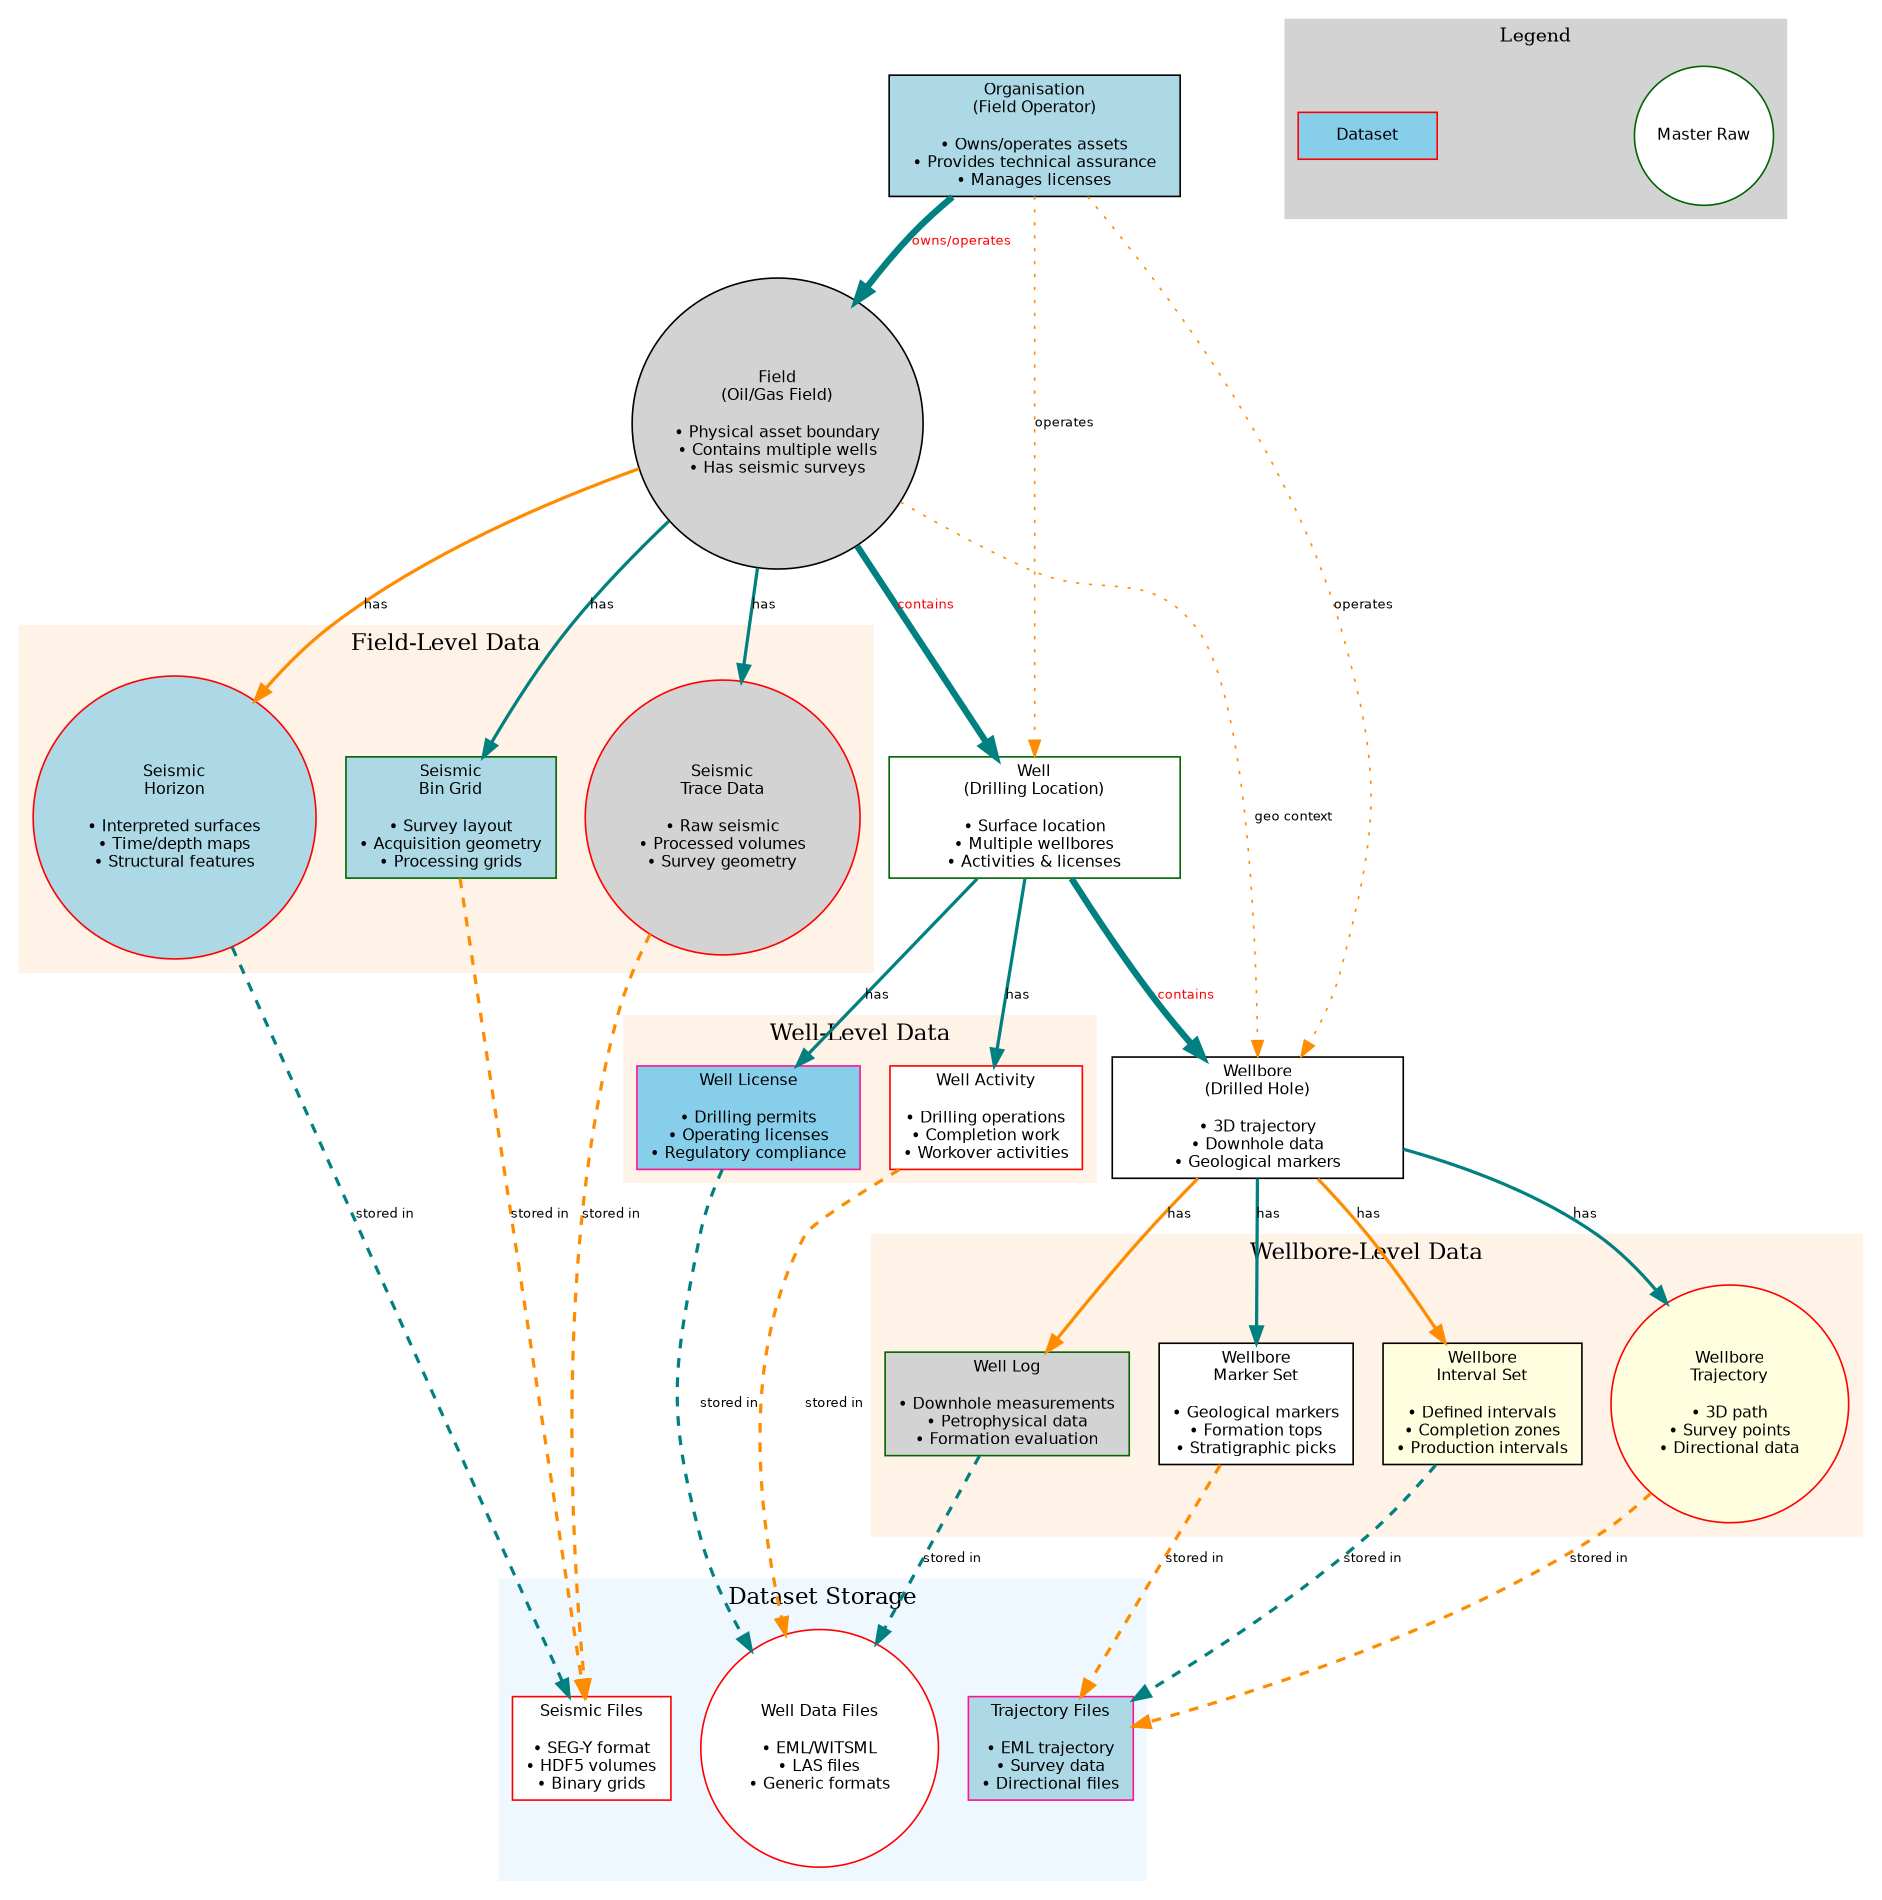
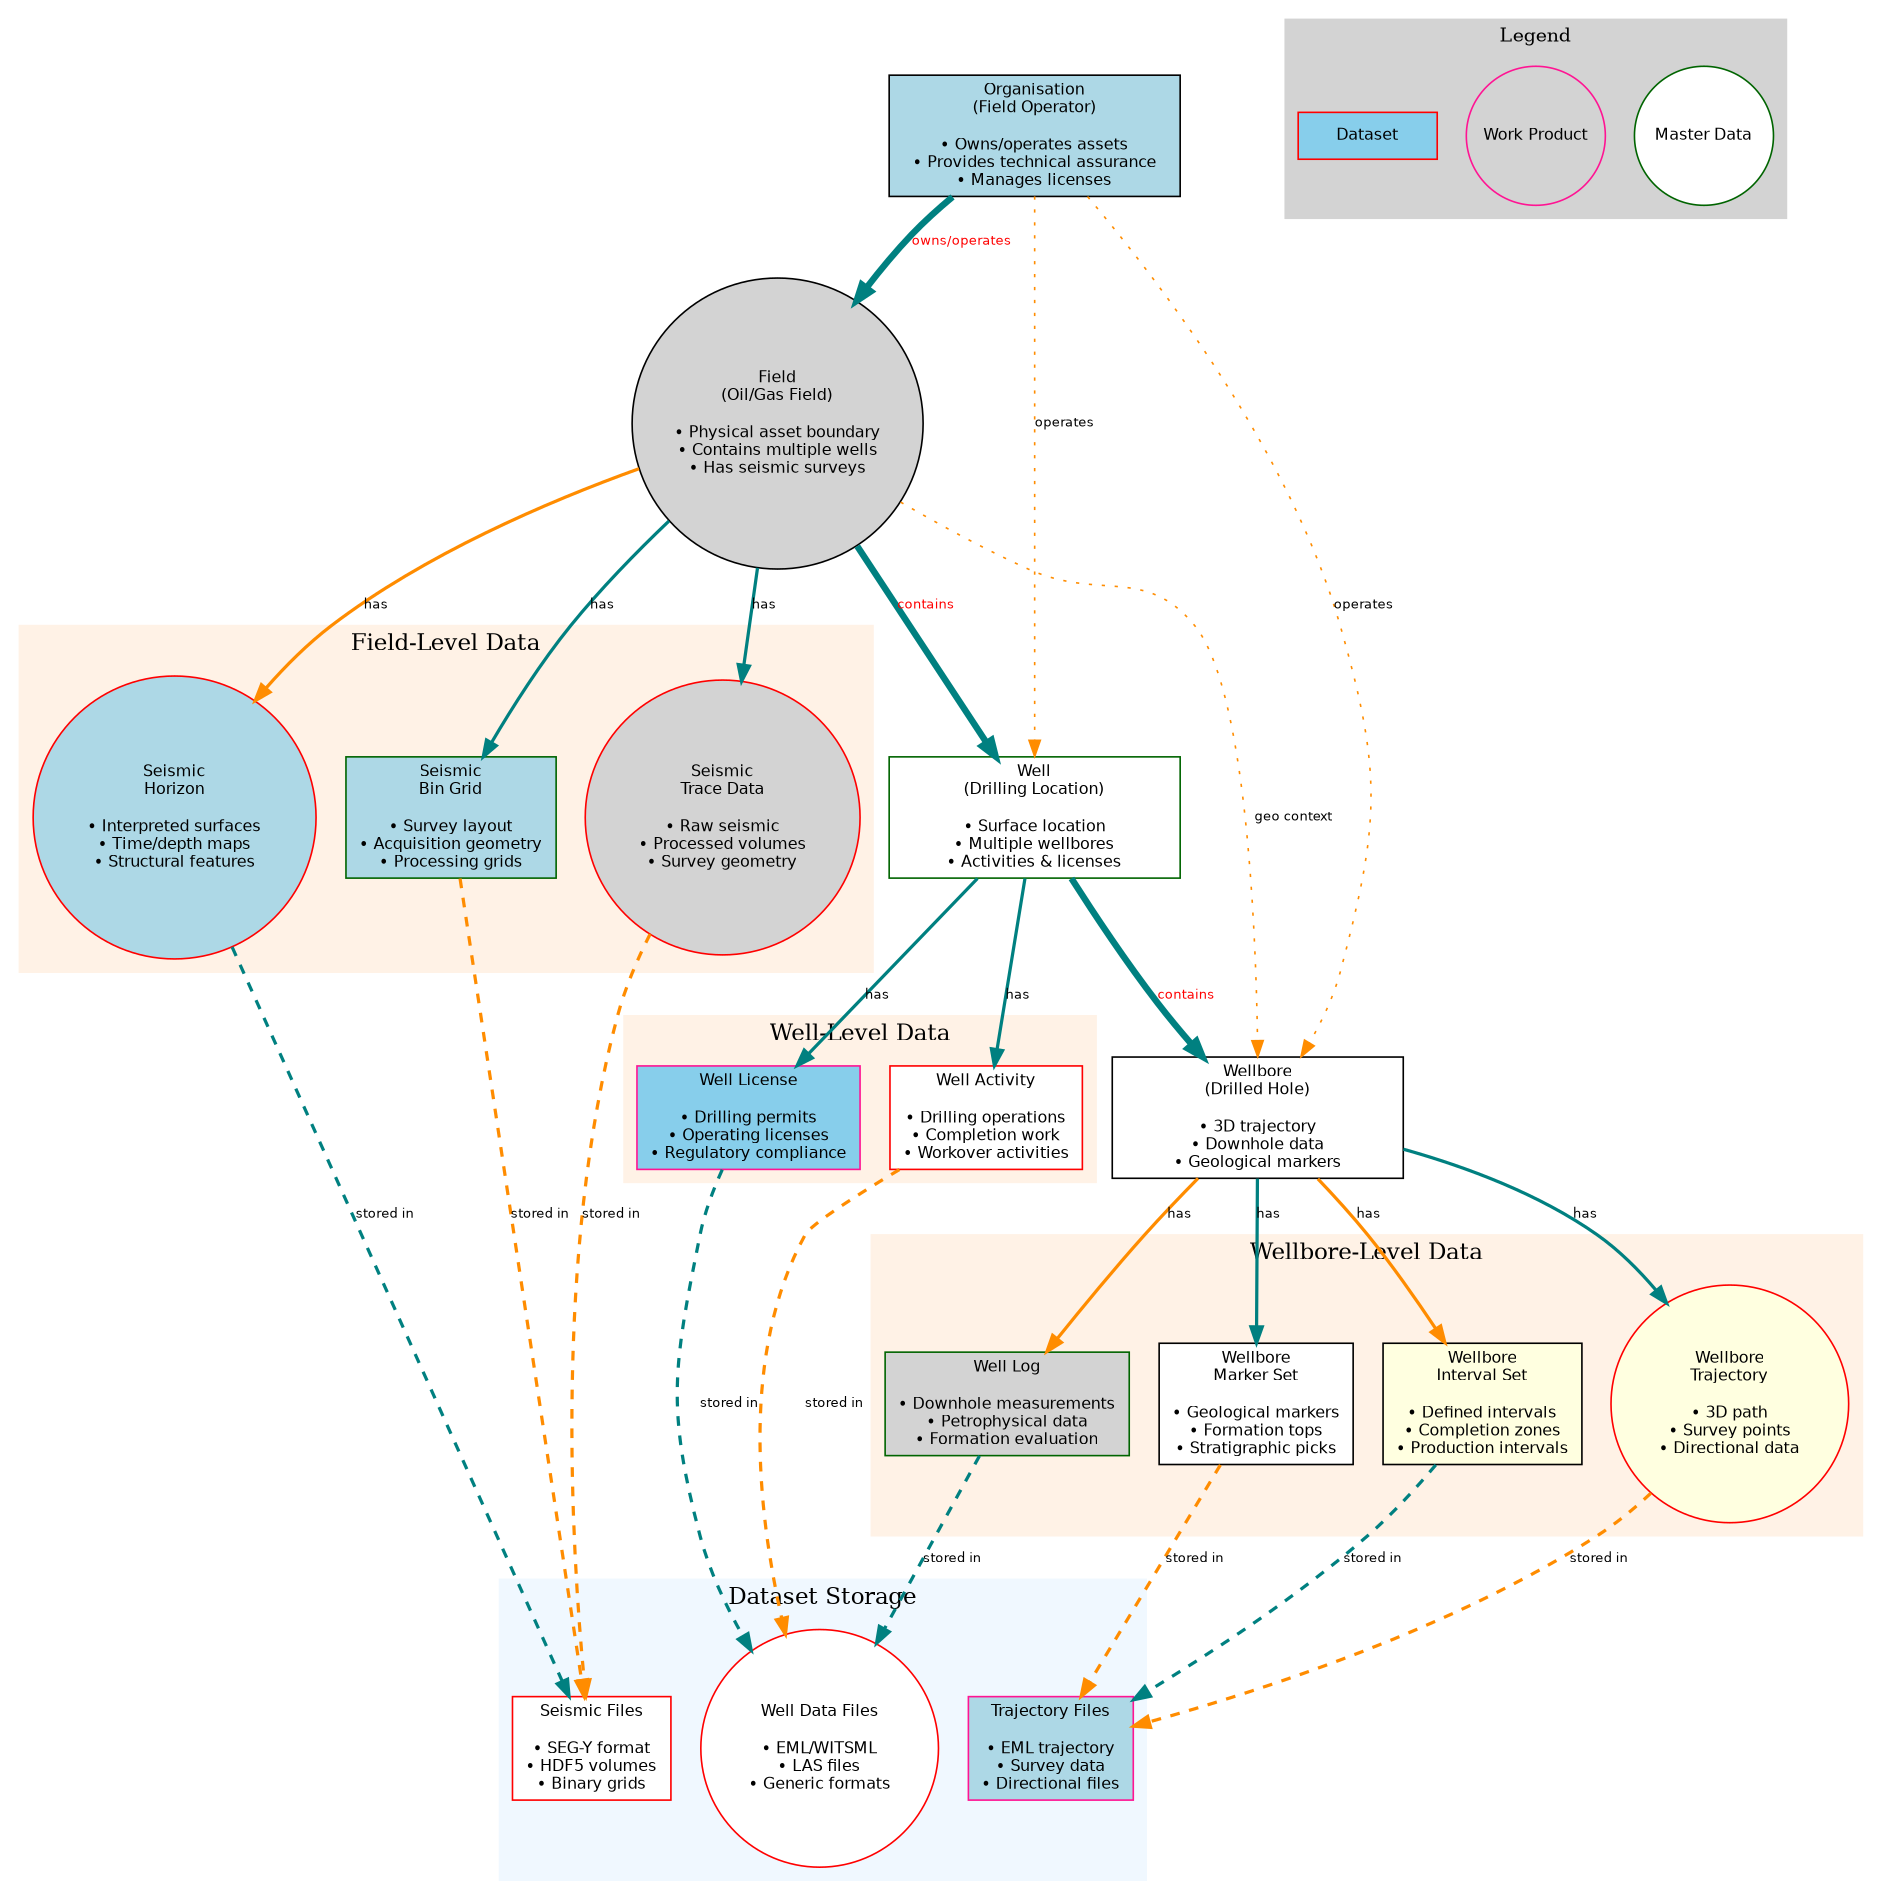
node "Work Product": added
node "Master Raw": label "Master Raw" -> "Master Data"
